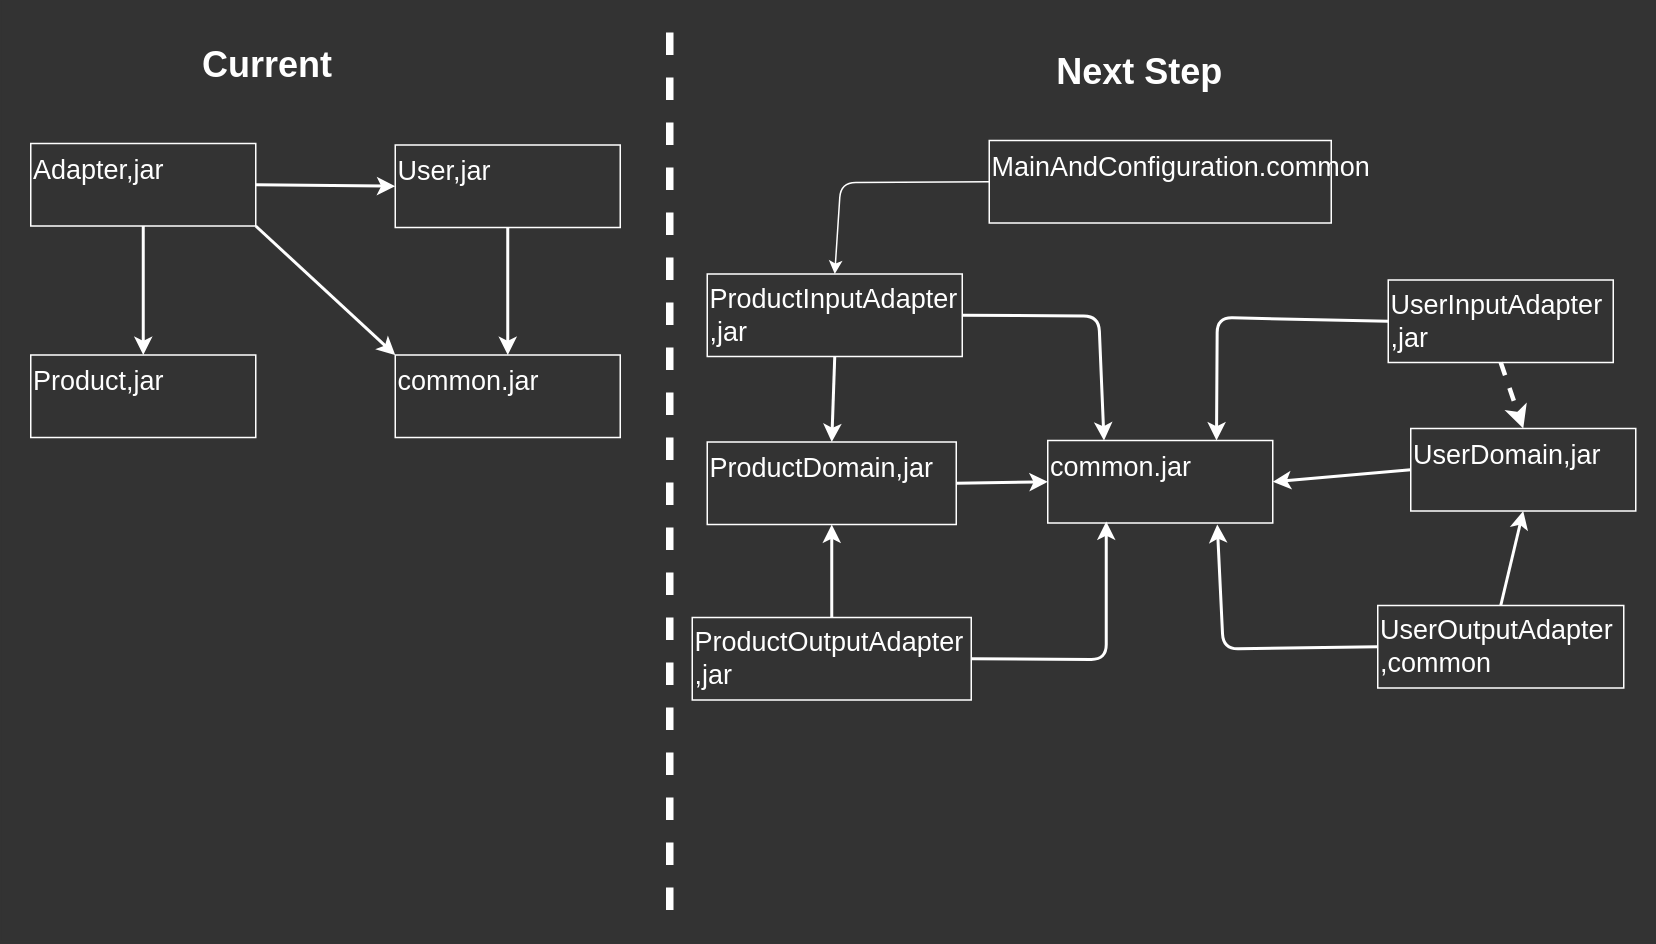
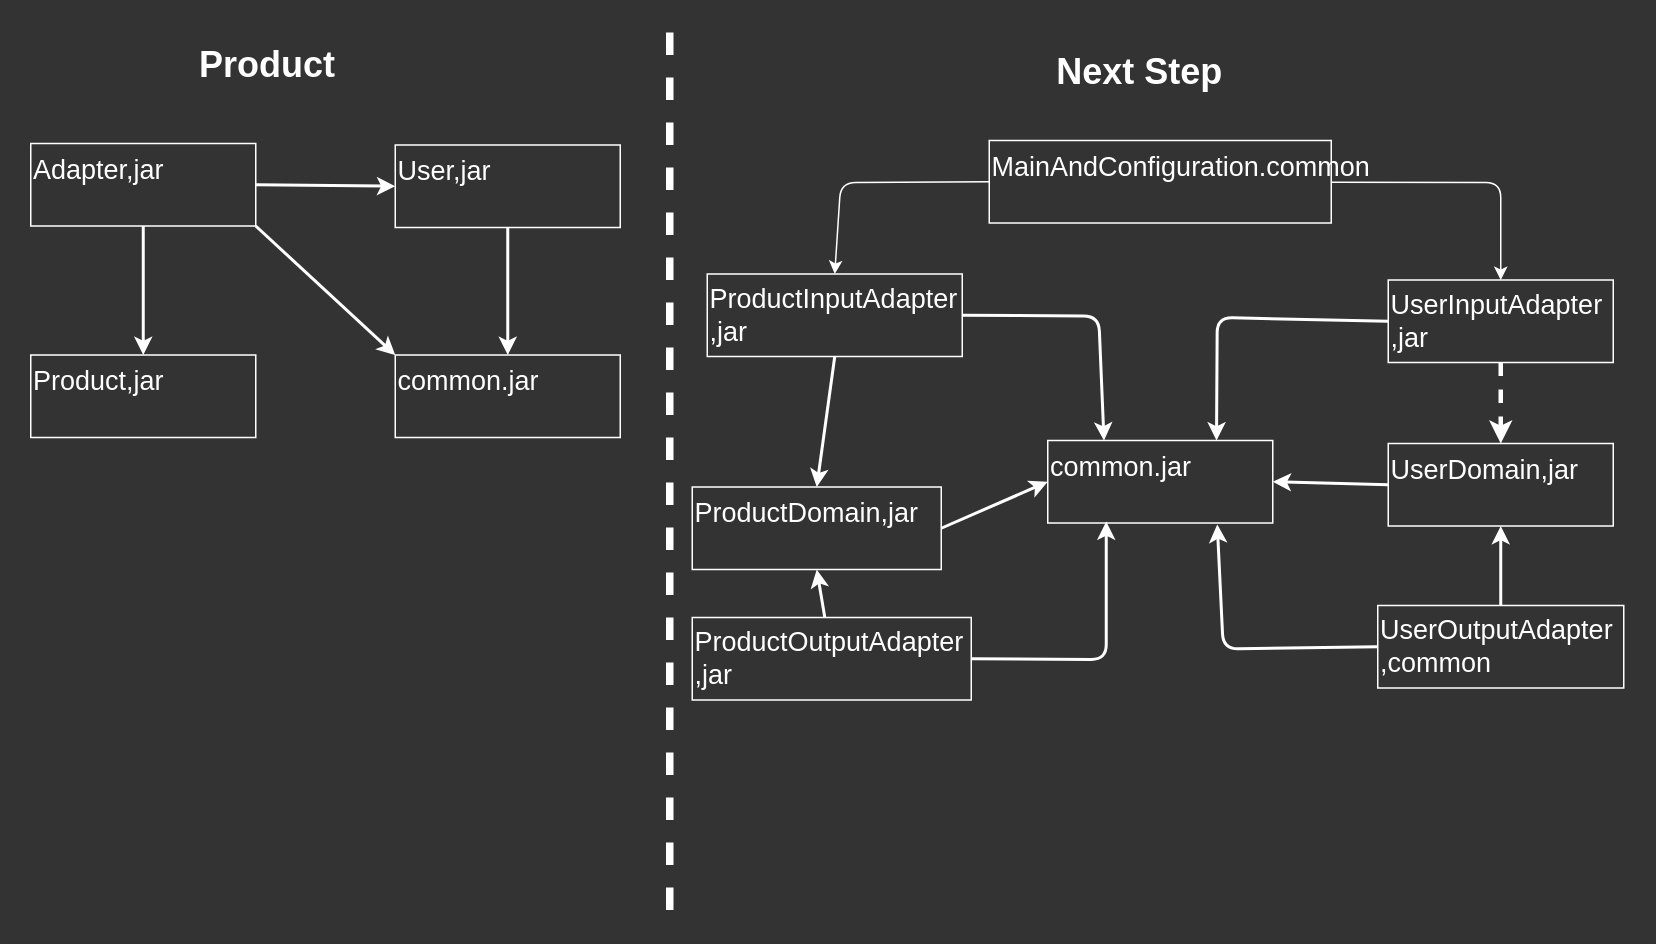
node "Current": label "Current" -> "Product"
edge "MainAndConfiguration.common" -> "UserInputAdapter ,jar": added
node "UserDomain,jar": moved (1523, 470) -> (1501, 485)
node "ProductDomain,jar": moved (832, 483) -> (817, 528)
